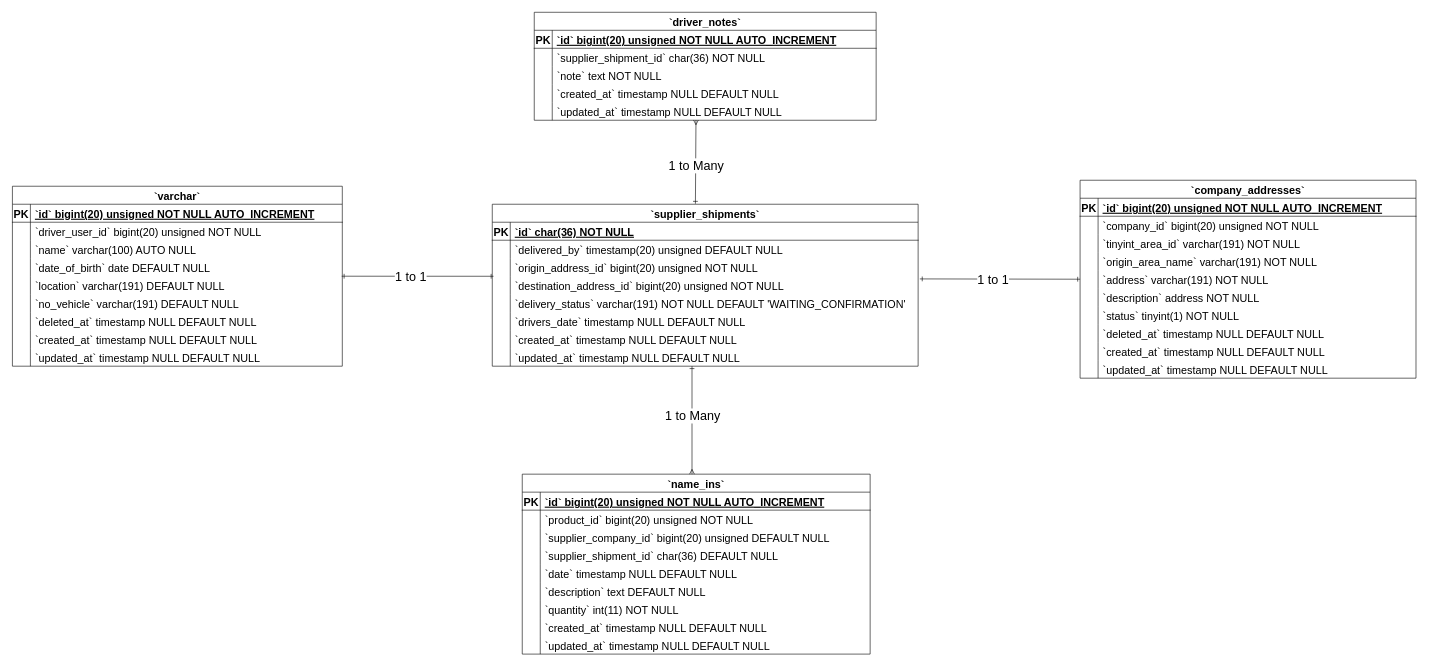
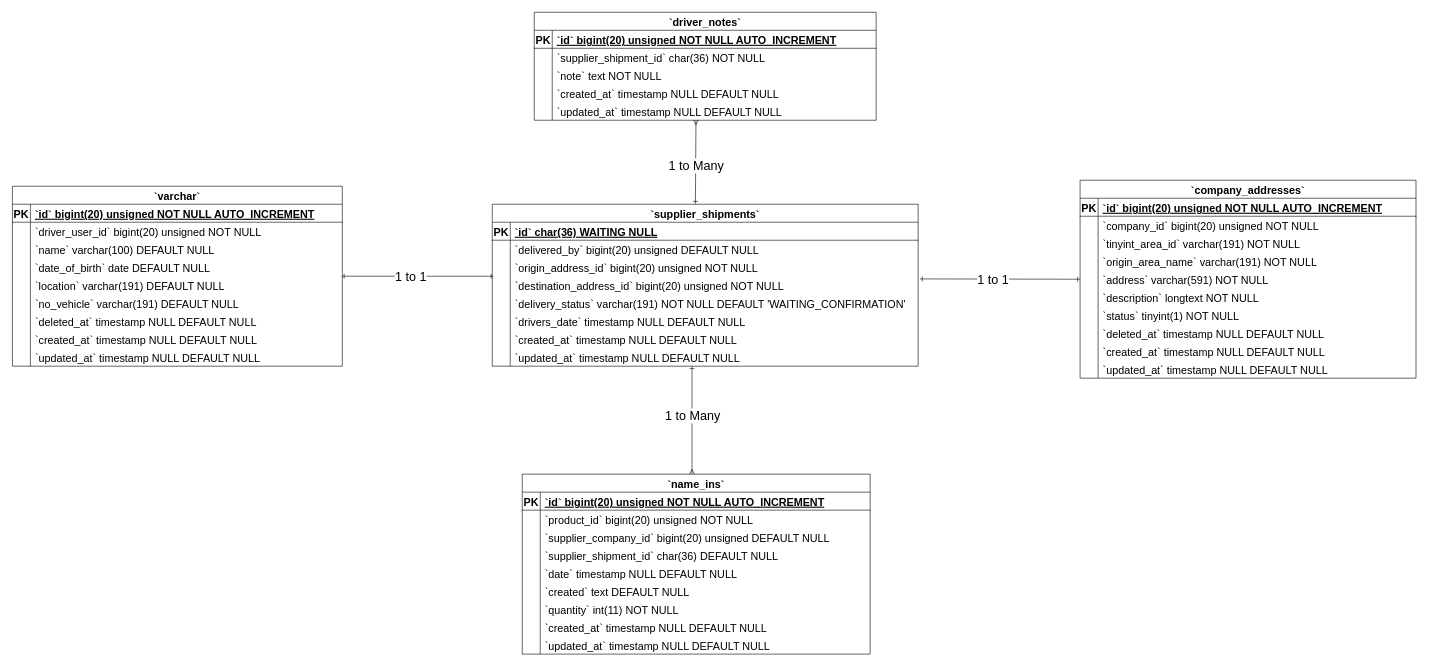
node "`id` char(36) NOT NULL": label "`id` char(36) NOT NULL" -> "`id` char(36) WAITING NULL"
node "`name` varchar(100) AUTO NULL": label "`name` varchar(100) AUTO NULL" -> "`name` varchar(100) DEFAULT NULL"
node "`delivered_by` timestamp(20) unsigned DEFAULT NULL": label "`delivered_by` timestamp(20) unsigned DEFAULT NULL" -> "`delivered_by` bigint(20) unsigned DEFAULT NULL"
node "`address` varchar(191) NOT NULL": label "`address` varchar(191) NOT NULL" -> "`address` varchar(591) NOT NULL"
node "`description` address NOT NULL": label "`description` address NOT NULL" -> "`description` longtext NOT NULL"
node "`description` text DEFAULT NULL": label "`description` text DEFAULT NULL" -> "`created` text DEFAULT NULL"
